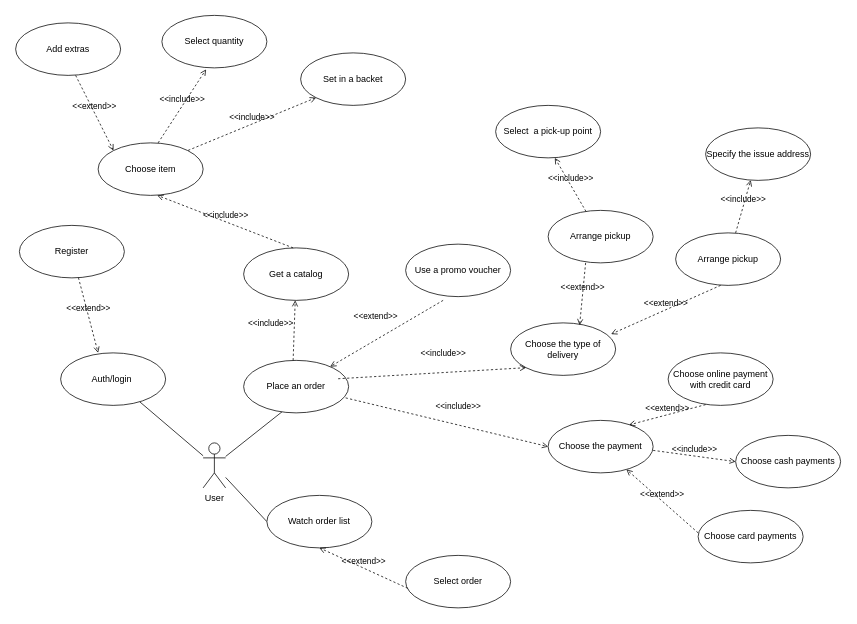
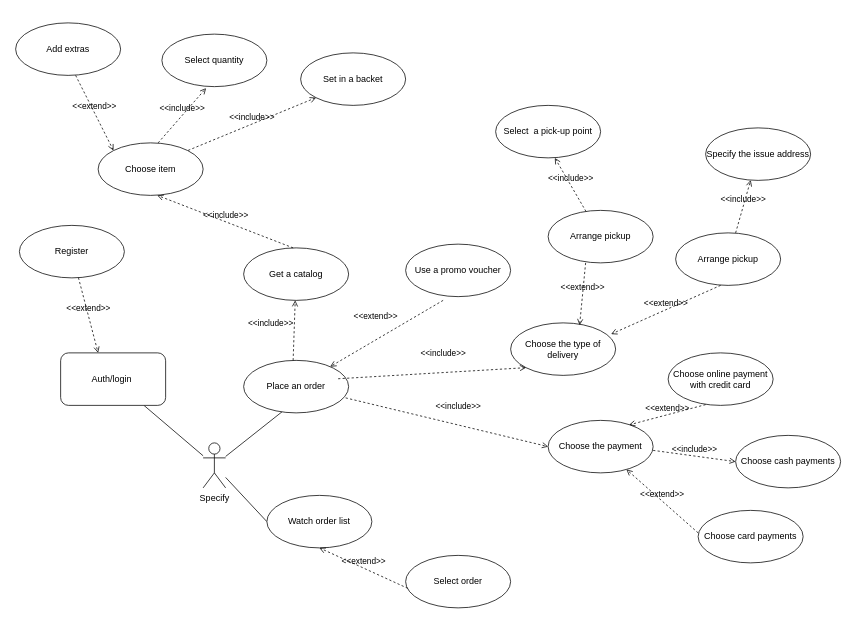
node "Select quantity": moved (214, 42) -> (214, 60)
node "Auth/login": shape ellipse -> rounded rectangle
node "User": label "User" -> "Specify"
